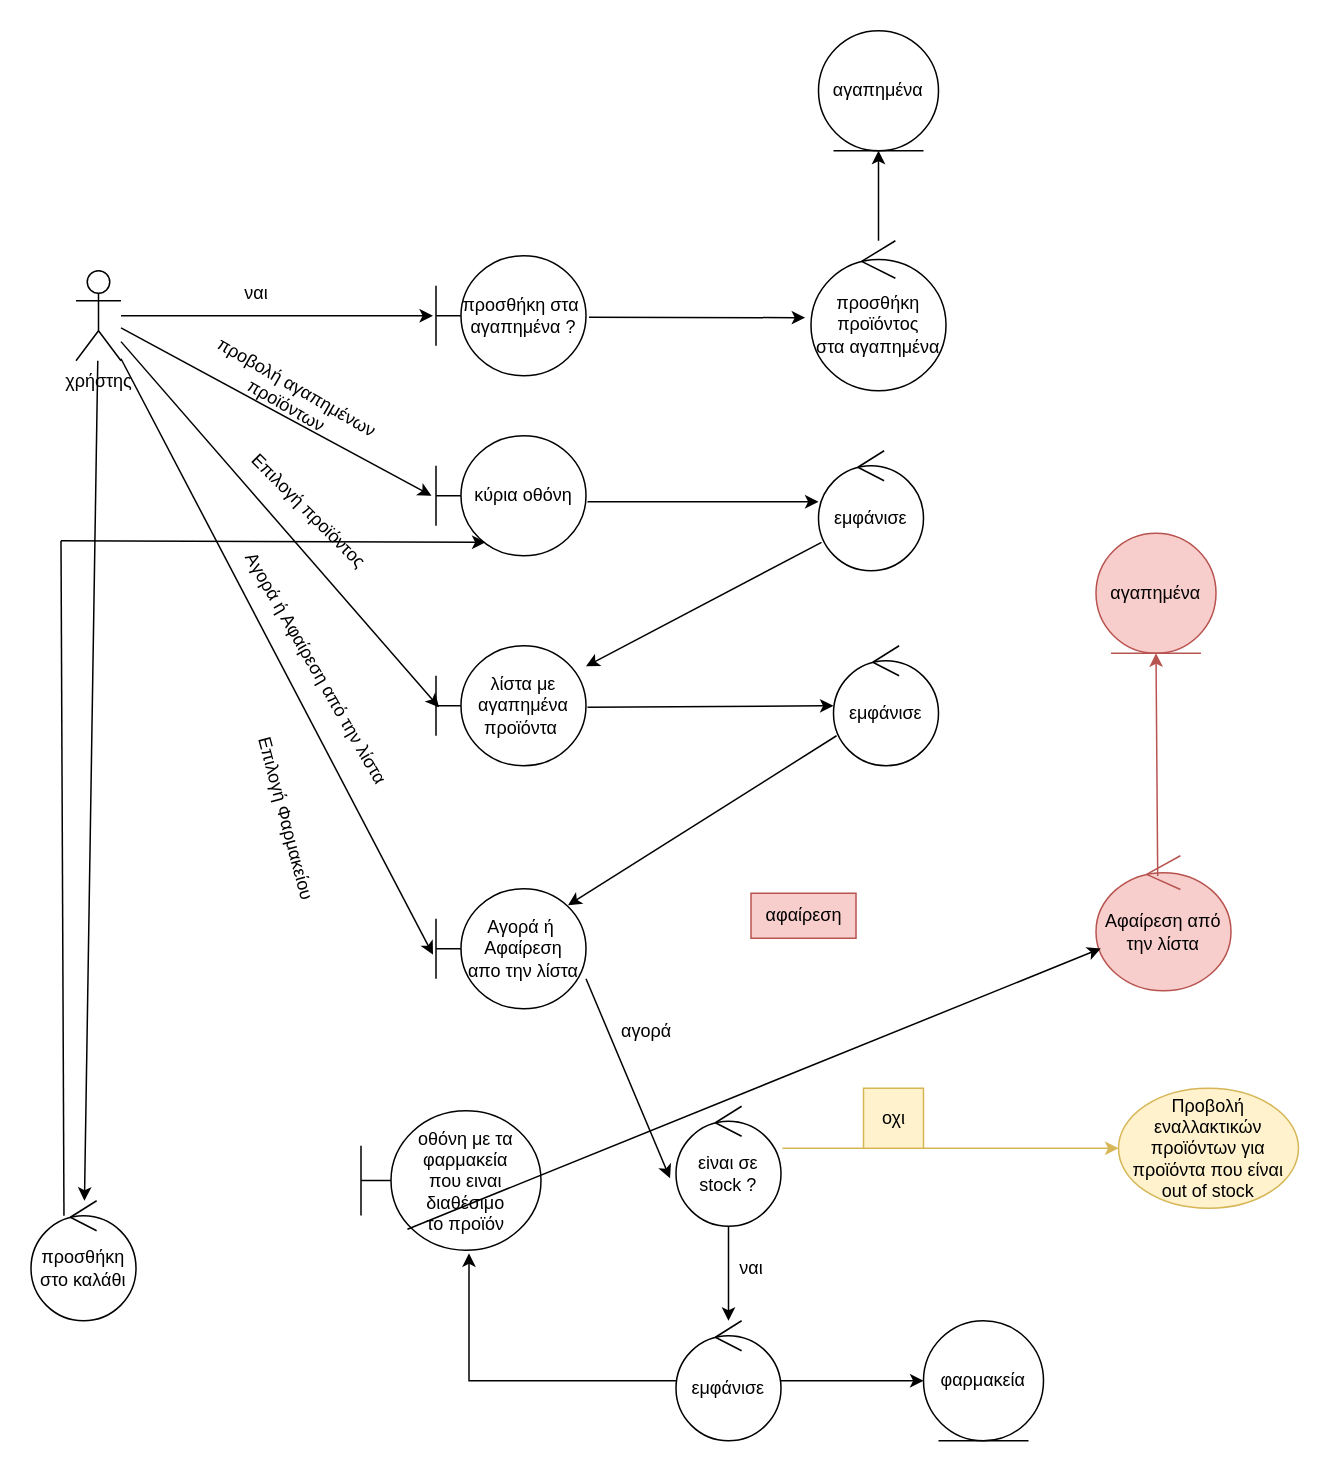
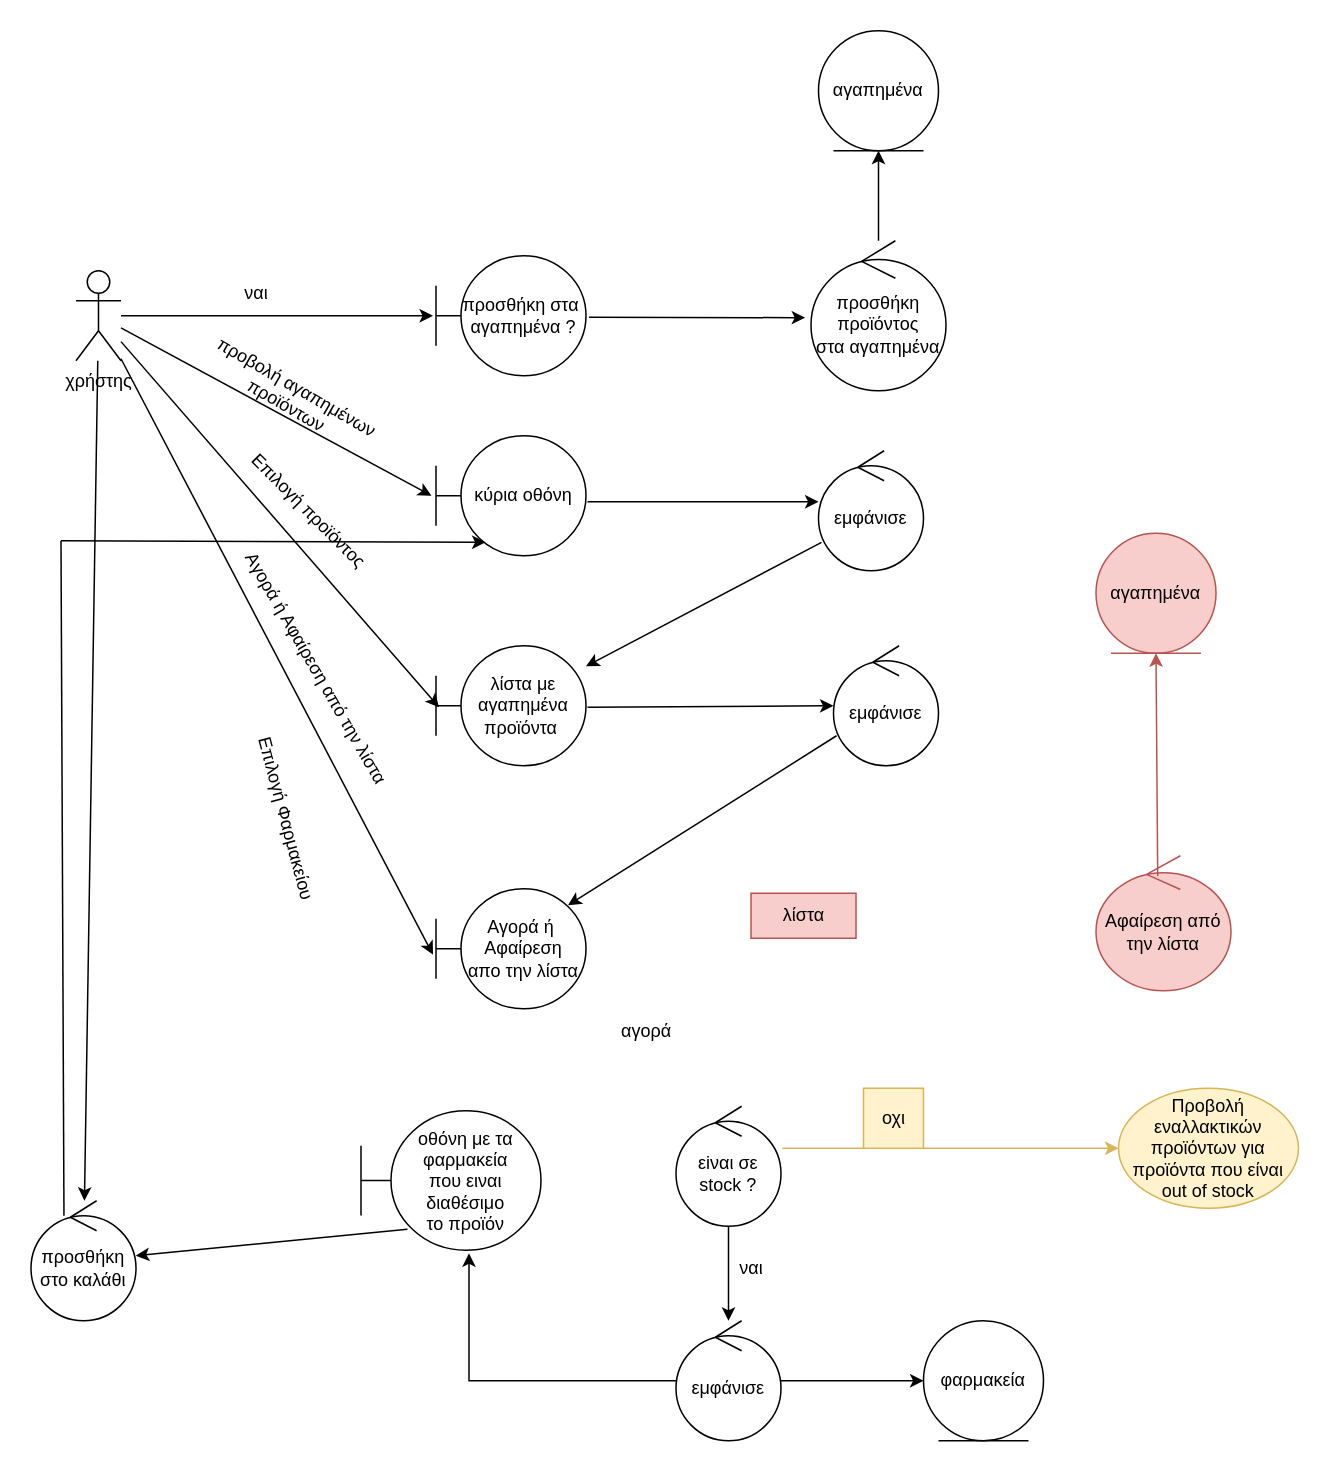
node "αφαίρεση": label "αφαίρεση" -> "λίστα"
edge "Αγορά ή Αφαίρεσηαπο την λίστα" -> "εiναι σε stock ?": removed
edge "οθόνη με τα φαρμακείαπου ειναι διαθέσιμοτο προϊόν" -> "Αφαίρεση από την λίστα": now "οθόνη με τα φαρμακείαπου ειναι διαθέσιμοτο προϊόν" -> "προσθήκη στο καλάθι"
